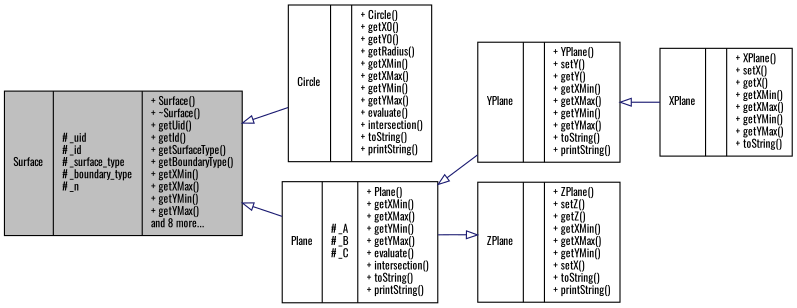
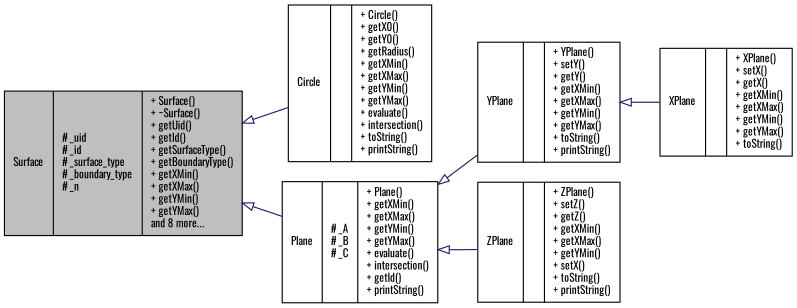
edge "Plane" -> "ZPlane": reversed
node "Plane": text "+ toString()" -> "+ getId()"
